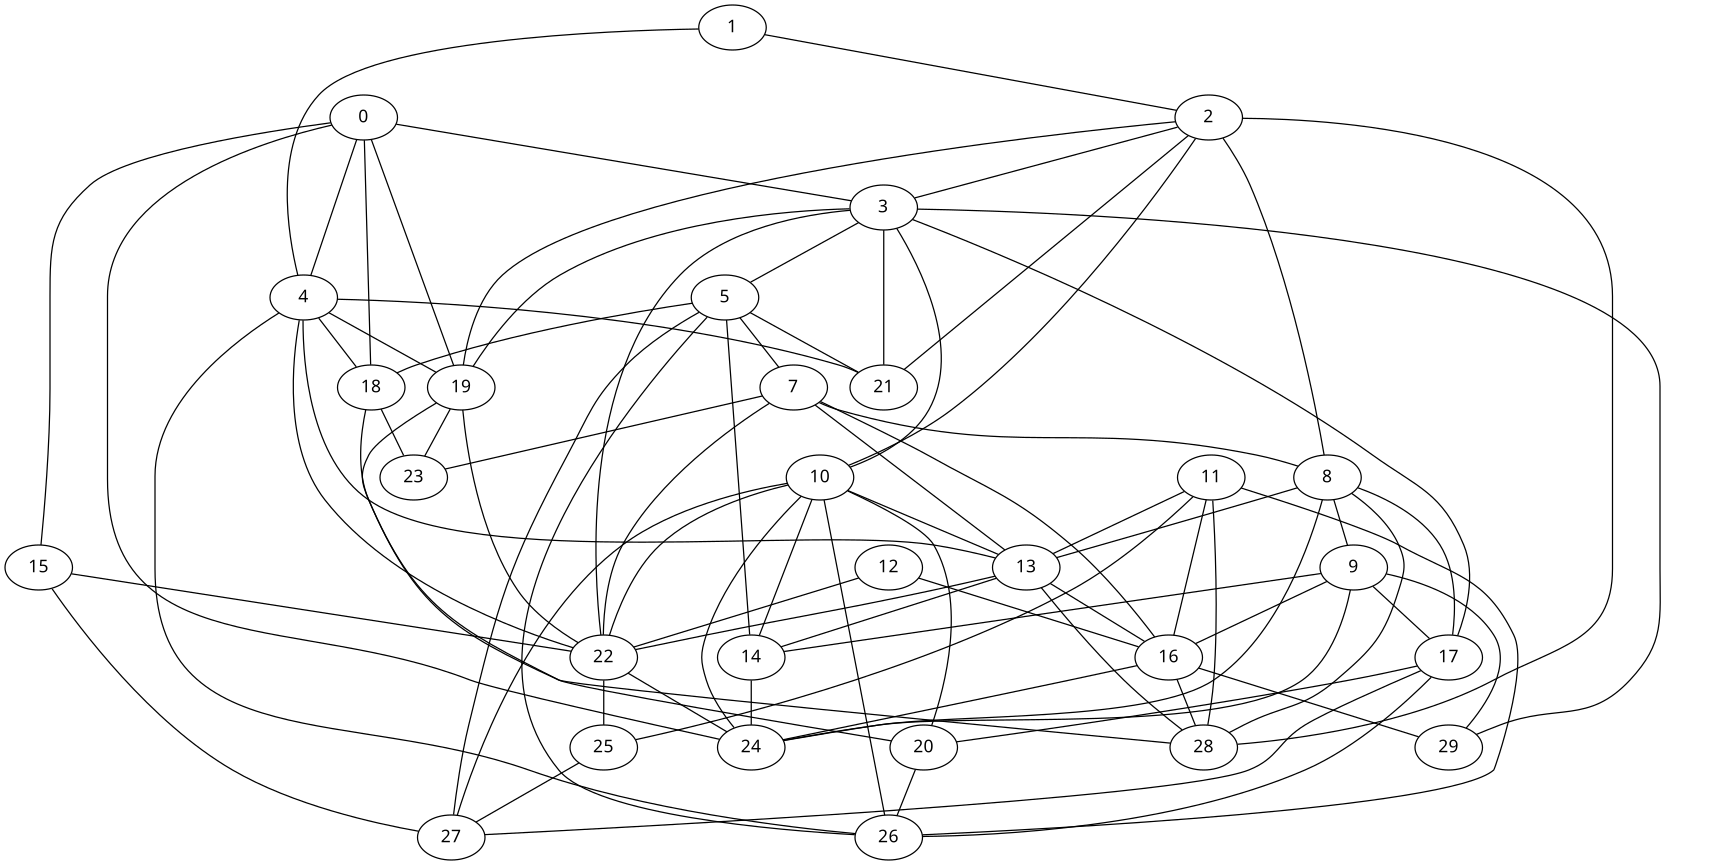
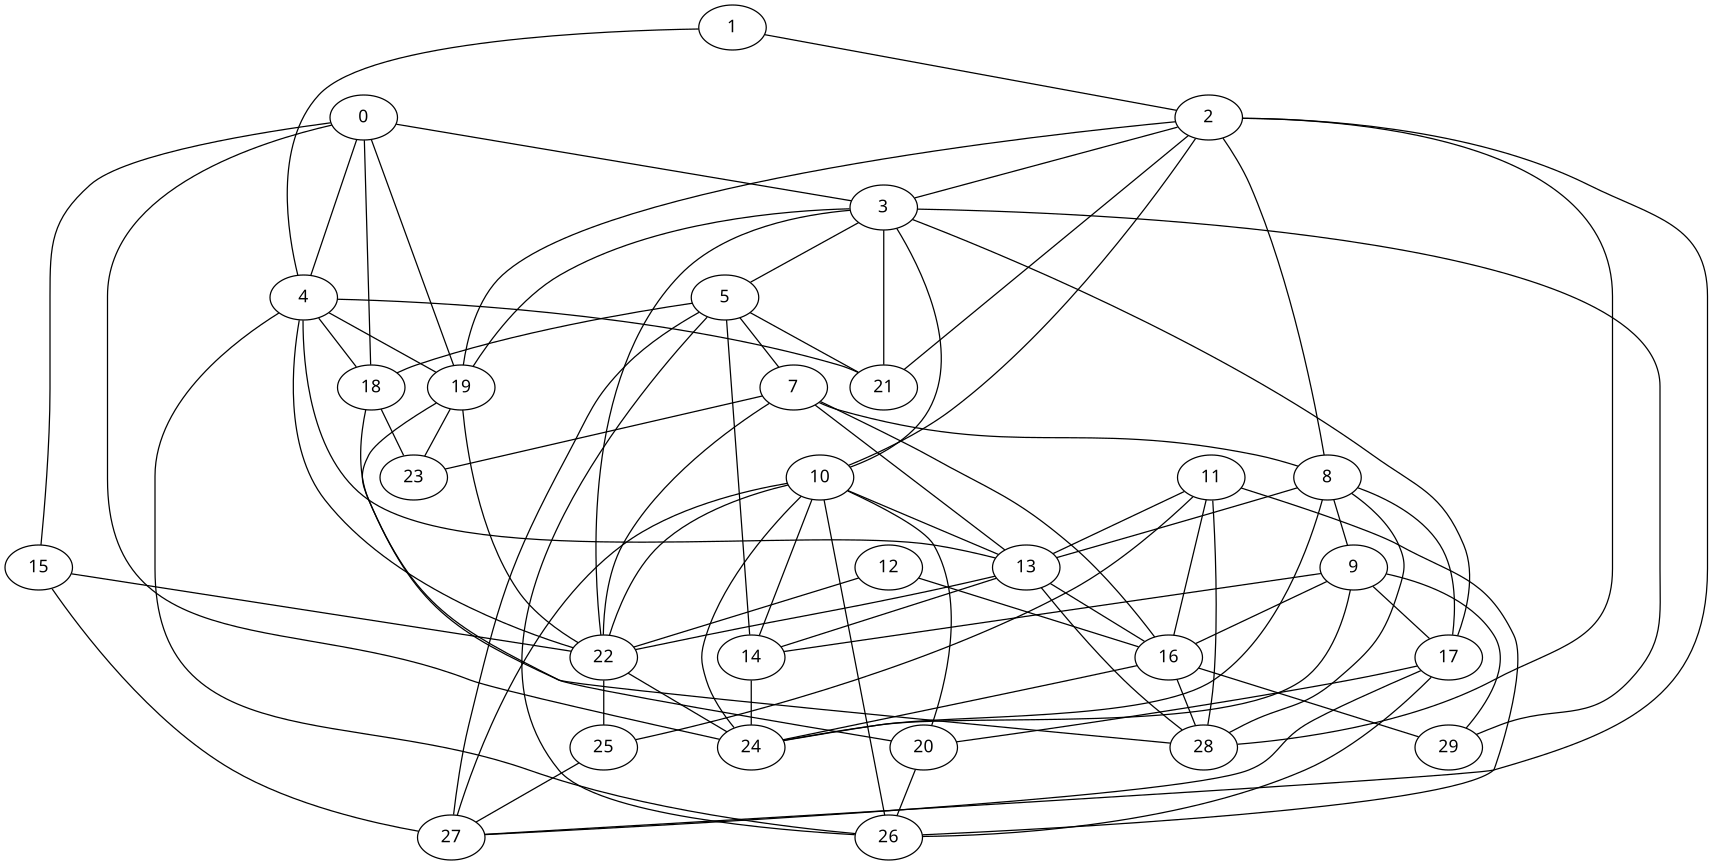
edge "2" -- "27": added
